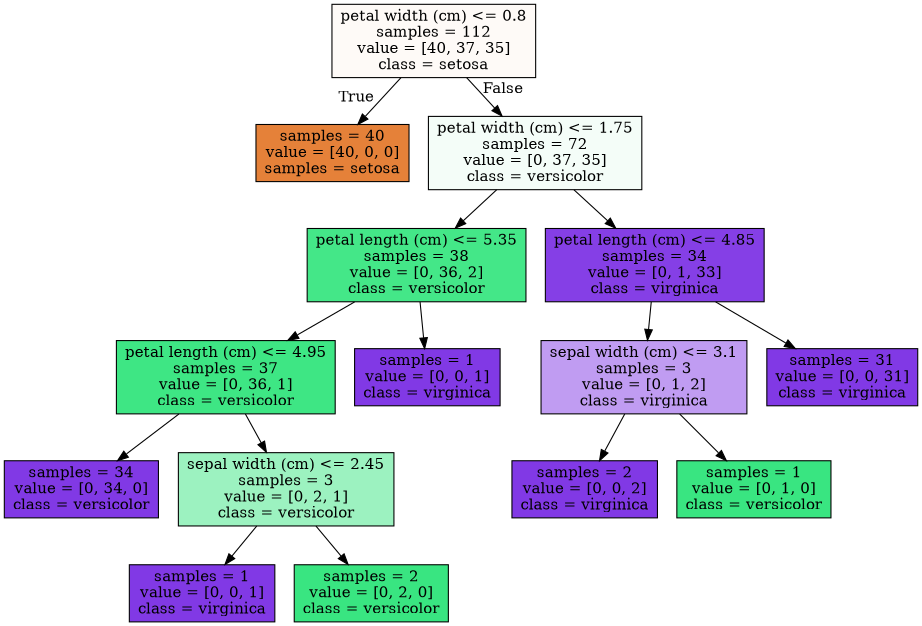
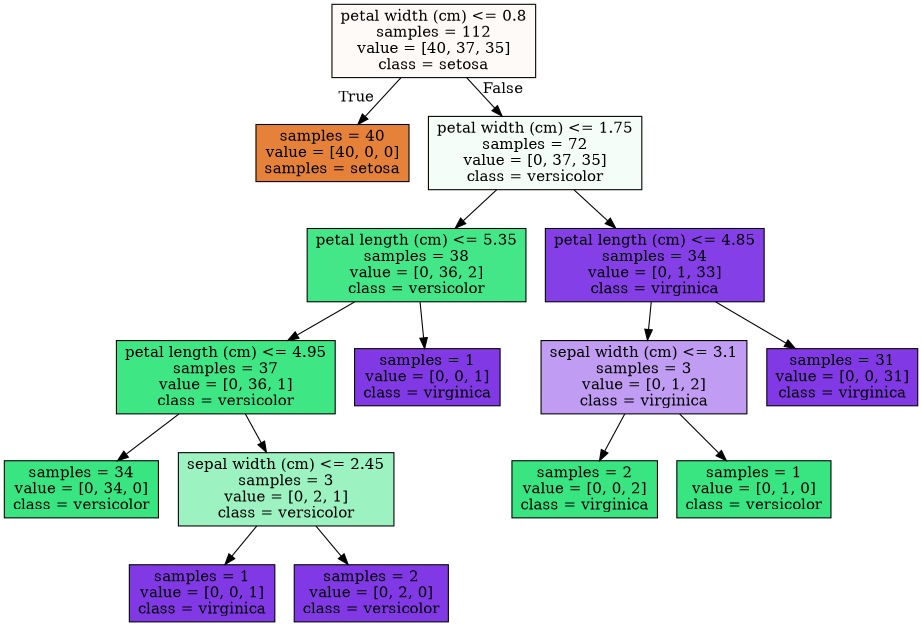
node "samples = 34 value = [0, 34, 0] class = versicolor": fillcolor #8139e5ff -> #39e581ff
node "samples = 2 value = [0, 0, 2] class = virginica": fillcolor #8139e5ff -> #39e581ff
node "samples = 2 value = [0, 2, 0] class = versicolor": fillcolor #39e581ff -> #8139e5ff
